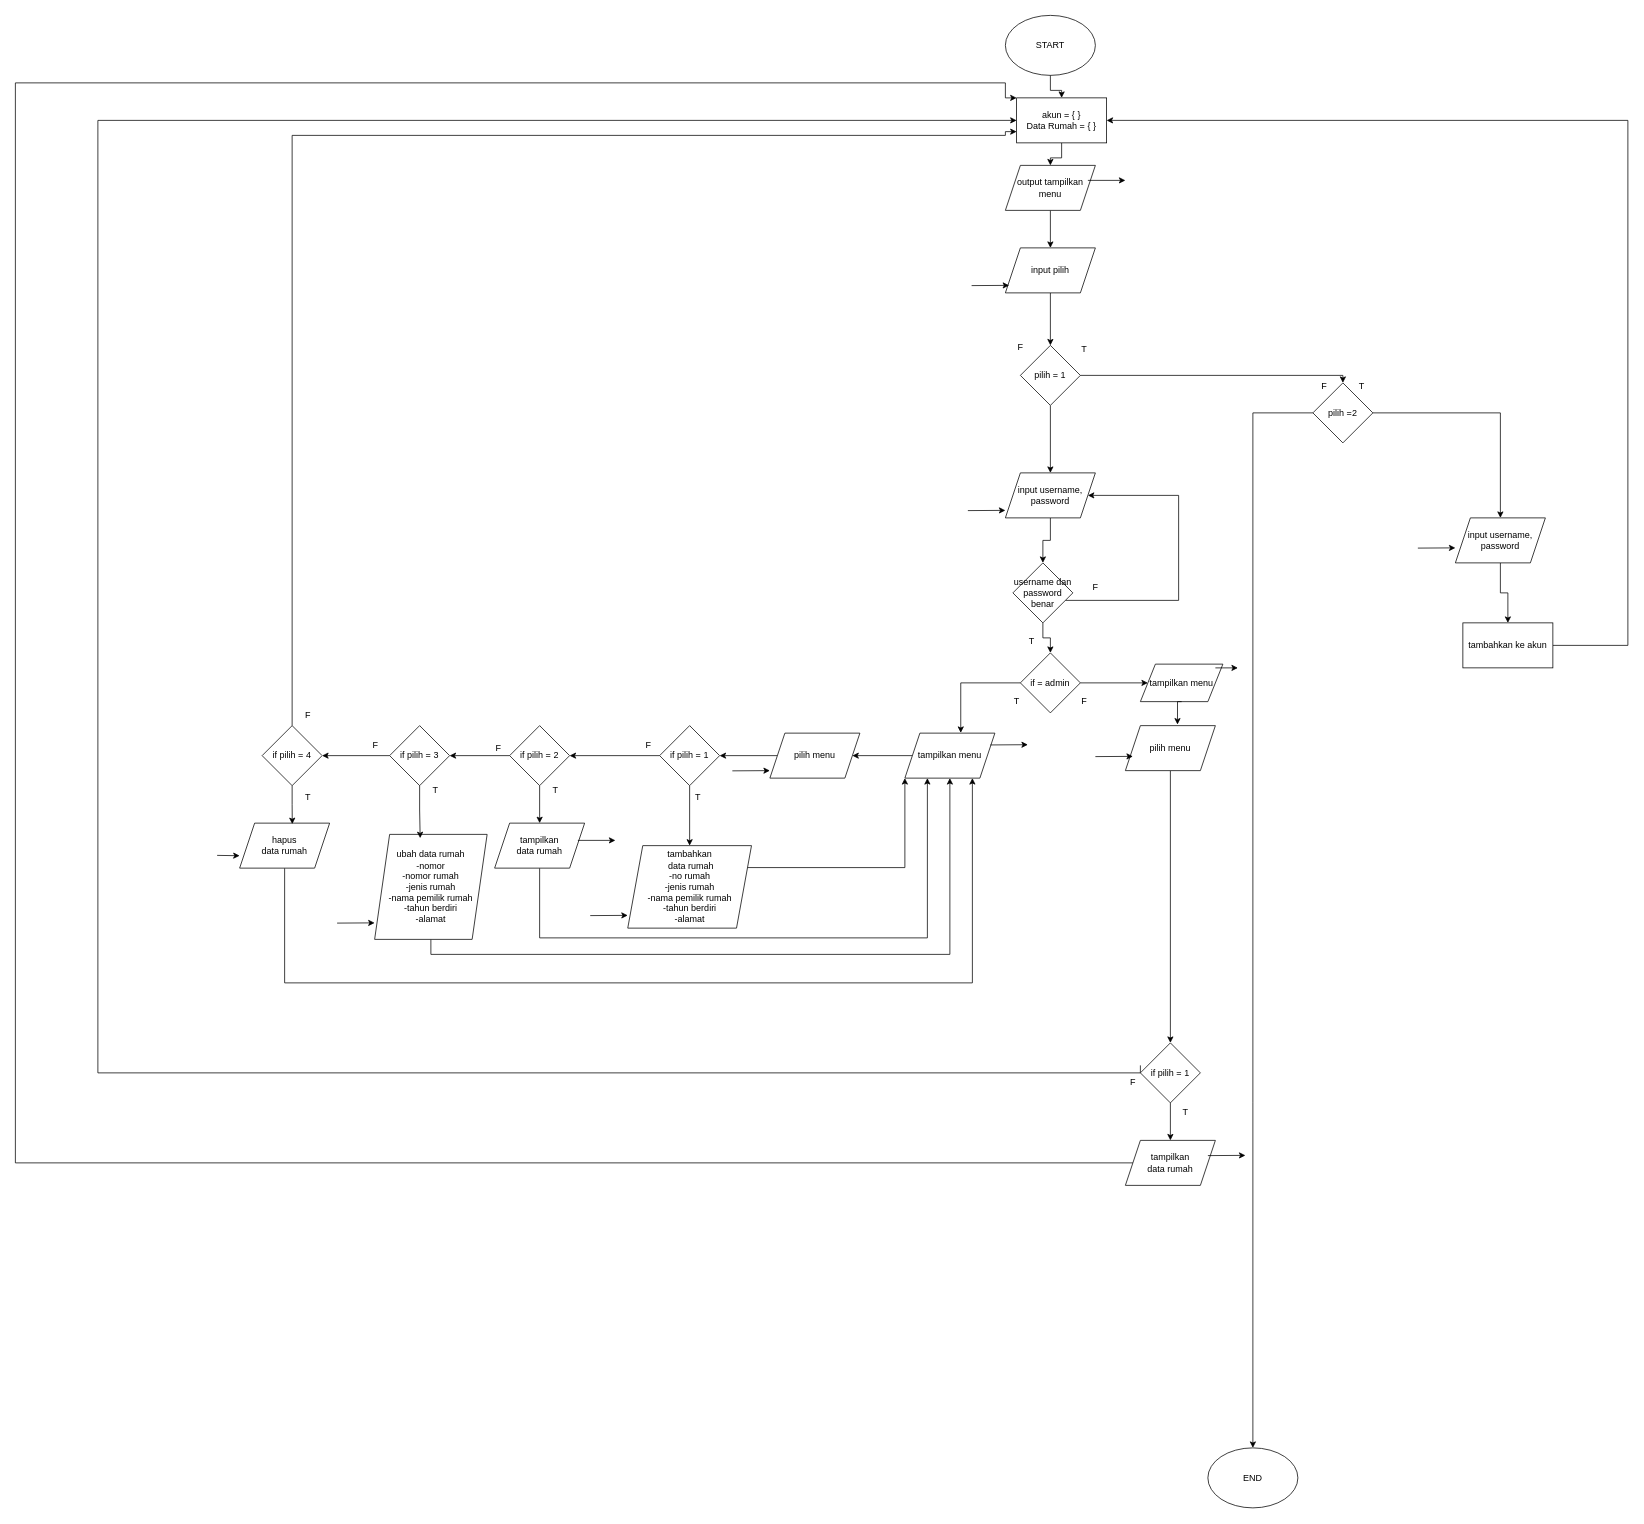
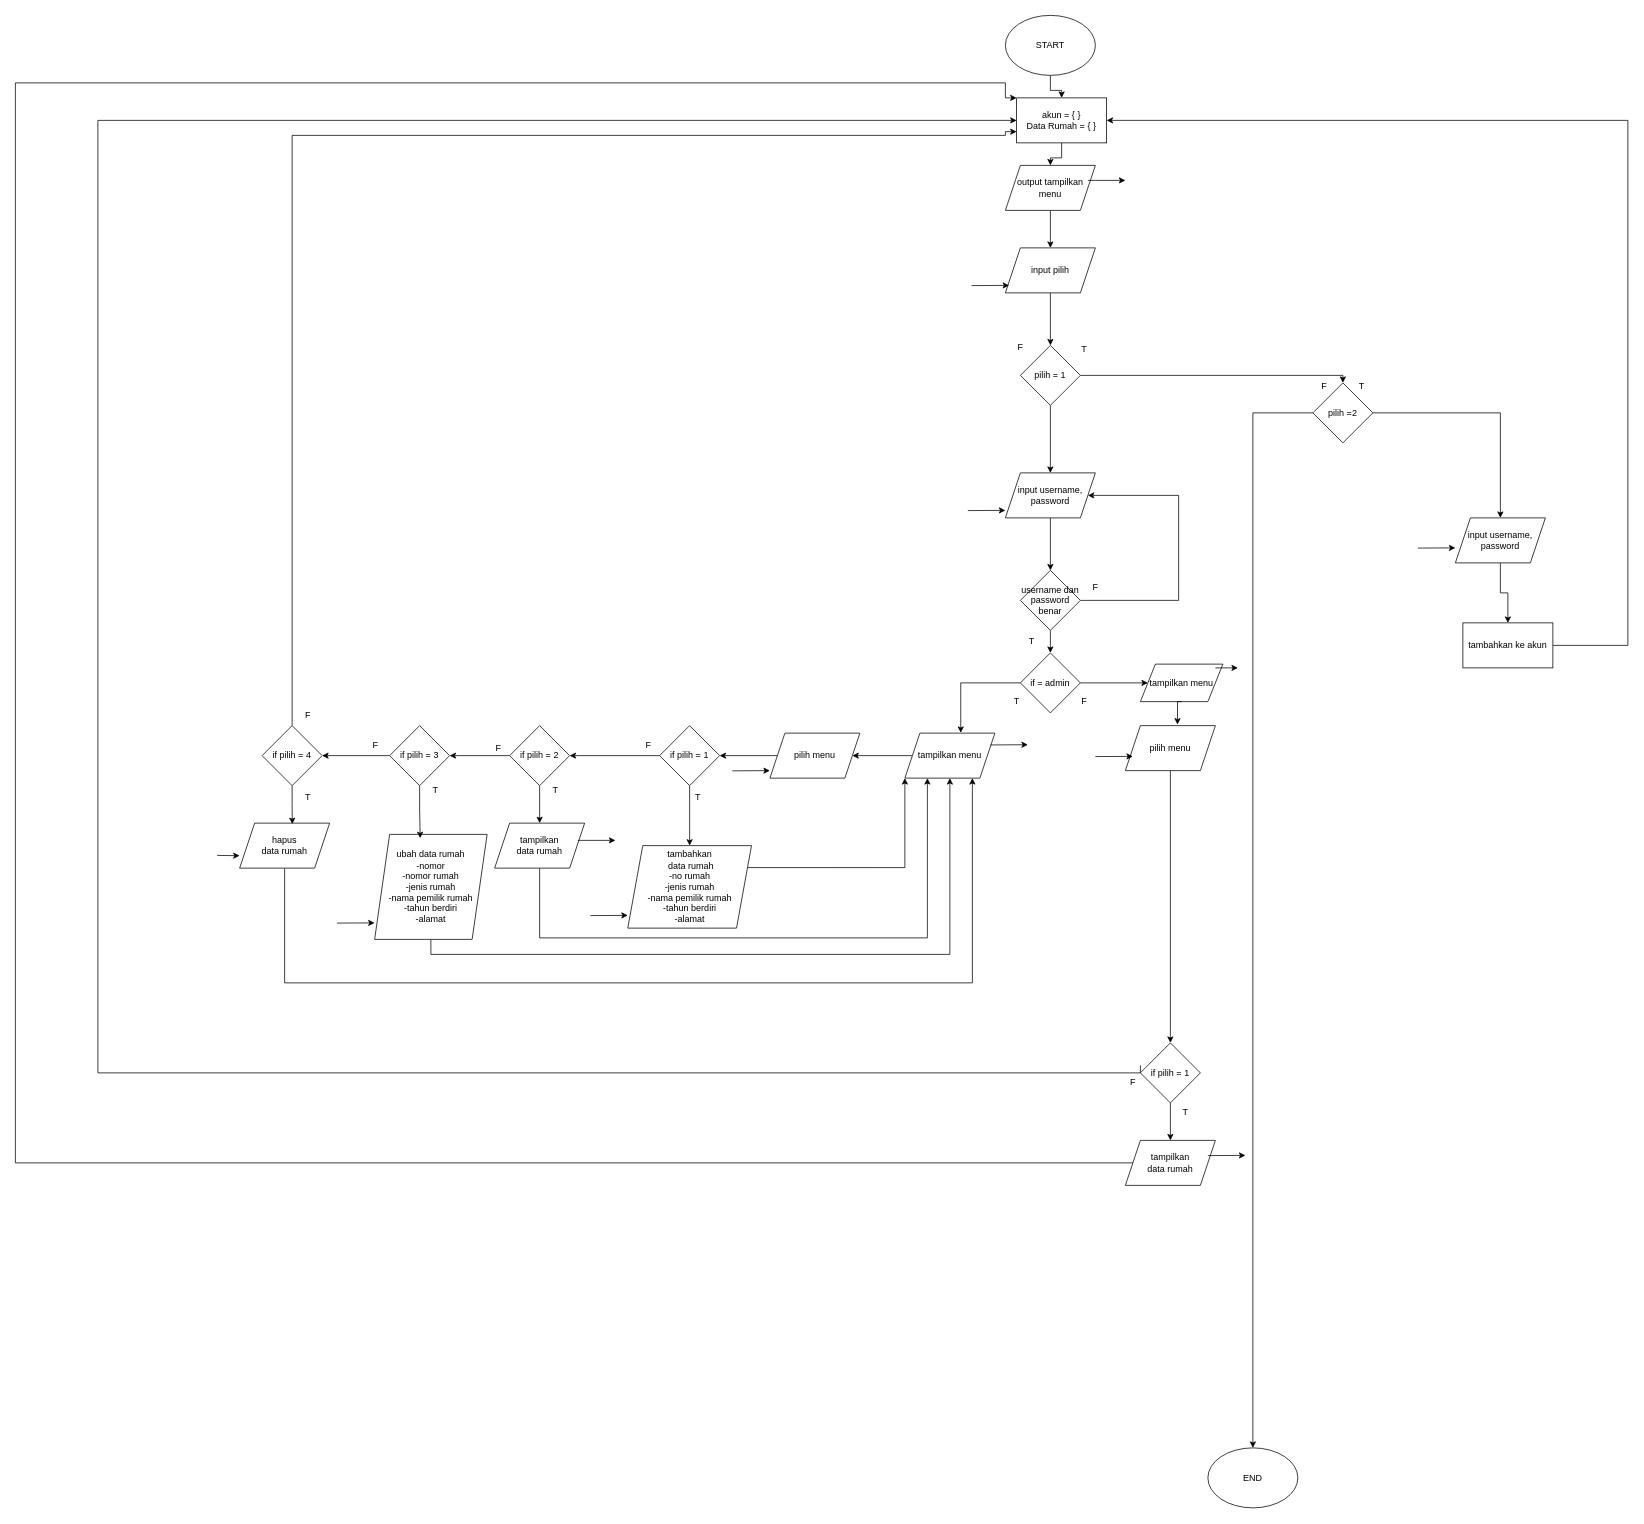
node "username dan password benar": moved (1043, 593) -> (1050, 600)
